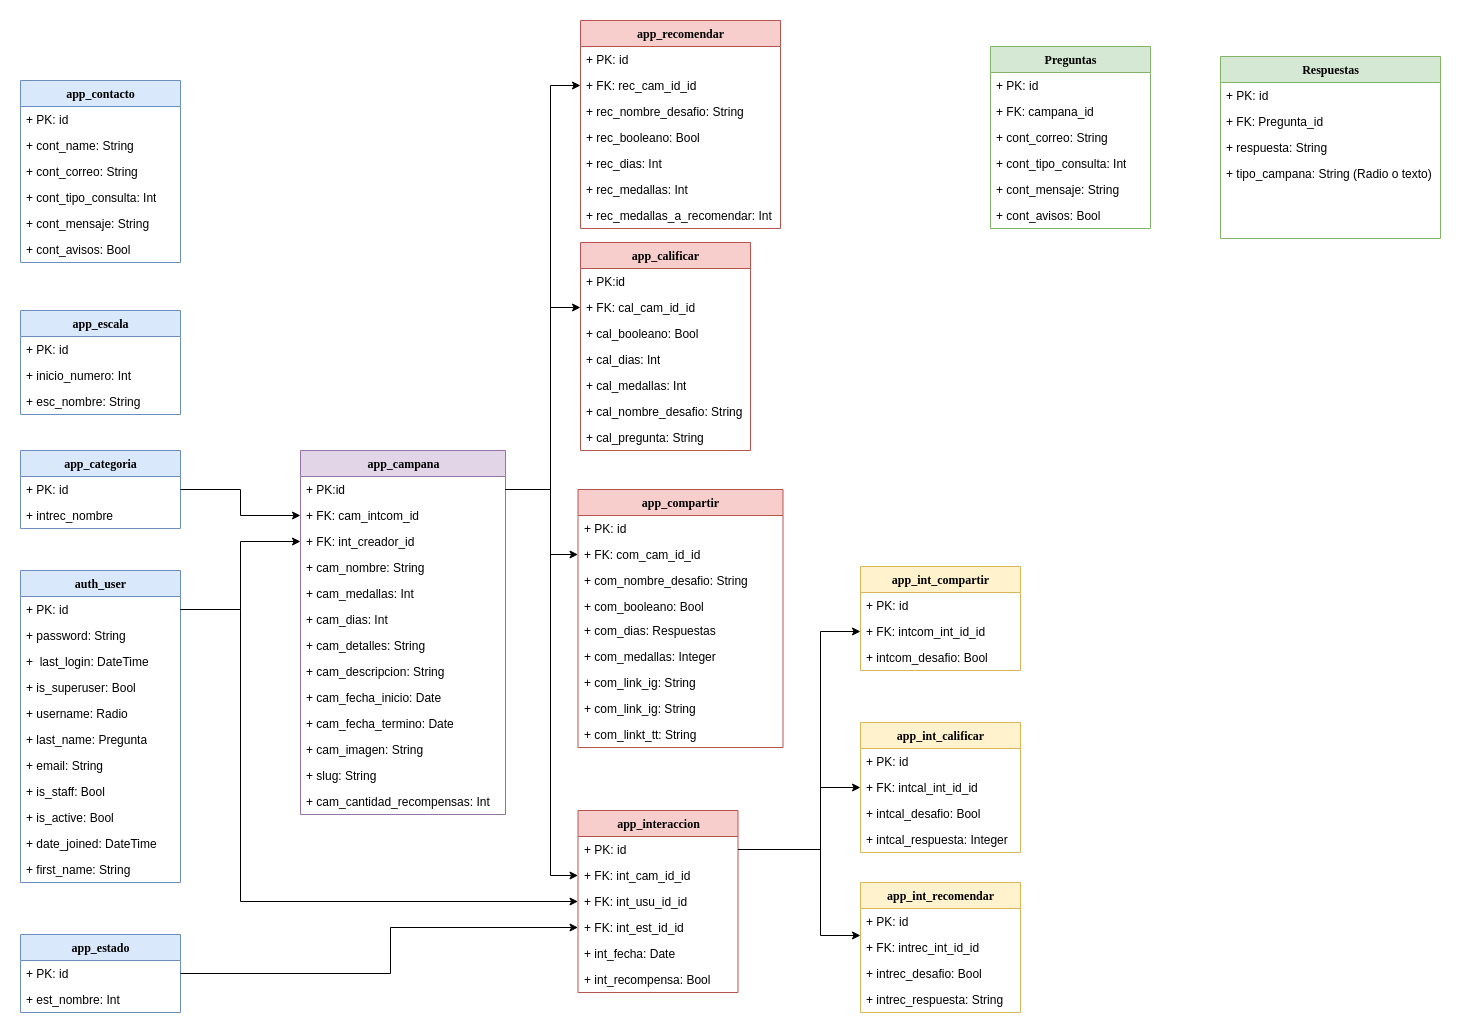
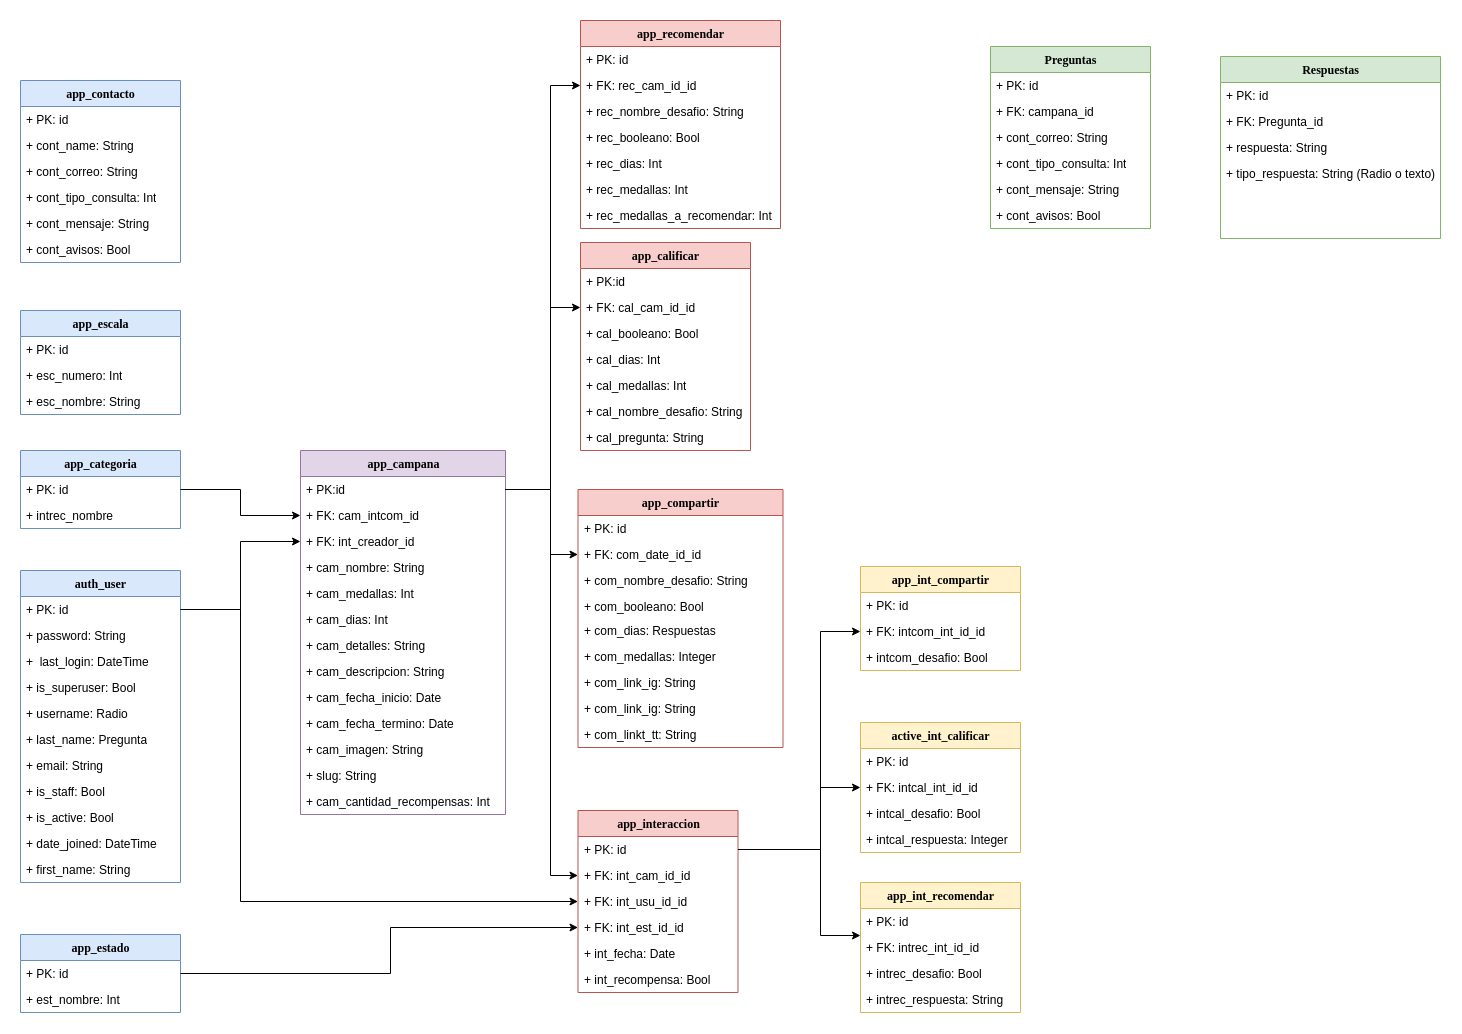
node "+ tipo_campana: String (Radio o texto)": label "+ tipo_campana: String (Radio o texto)" -> "+ tipo_respuesta: String (Radio o texto)"
node "+ inicio_numero: Int": label "+ inicio_numero: Int" -> "+ esc_numero: Int"
node "+ FK: com_cam_id_id": label "+ FK: com_cam_id_id" -> "+ FK: com_date_id_id"
node "app_int_calificar": label "app_int_calificar" -> "active_int_calificar"
